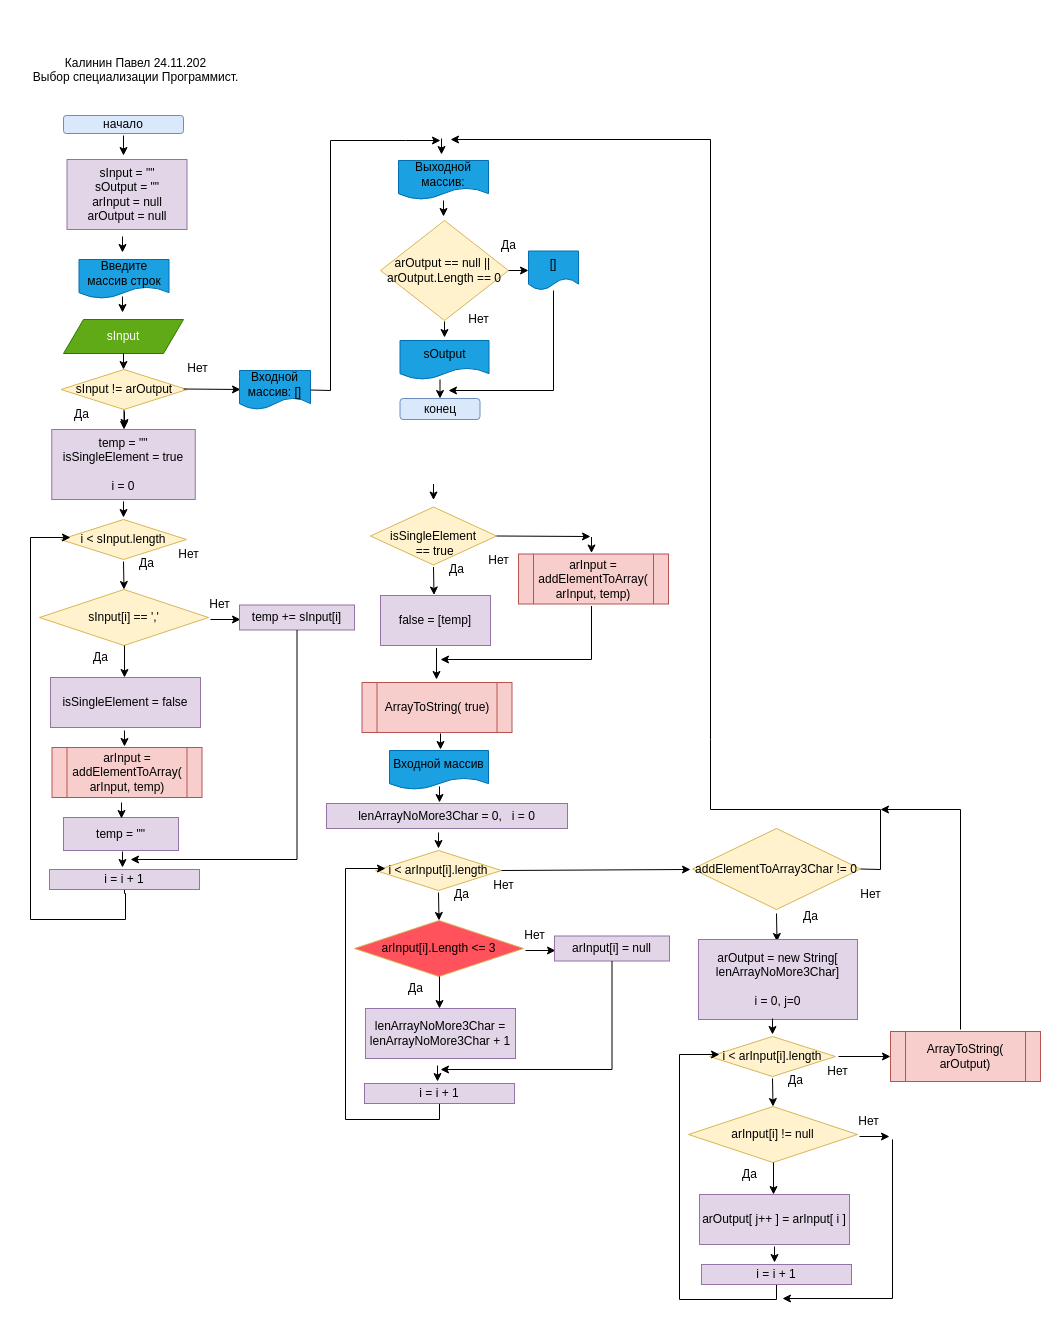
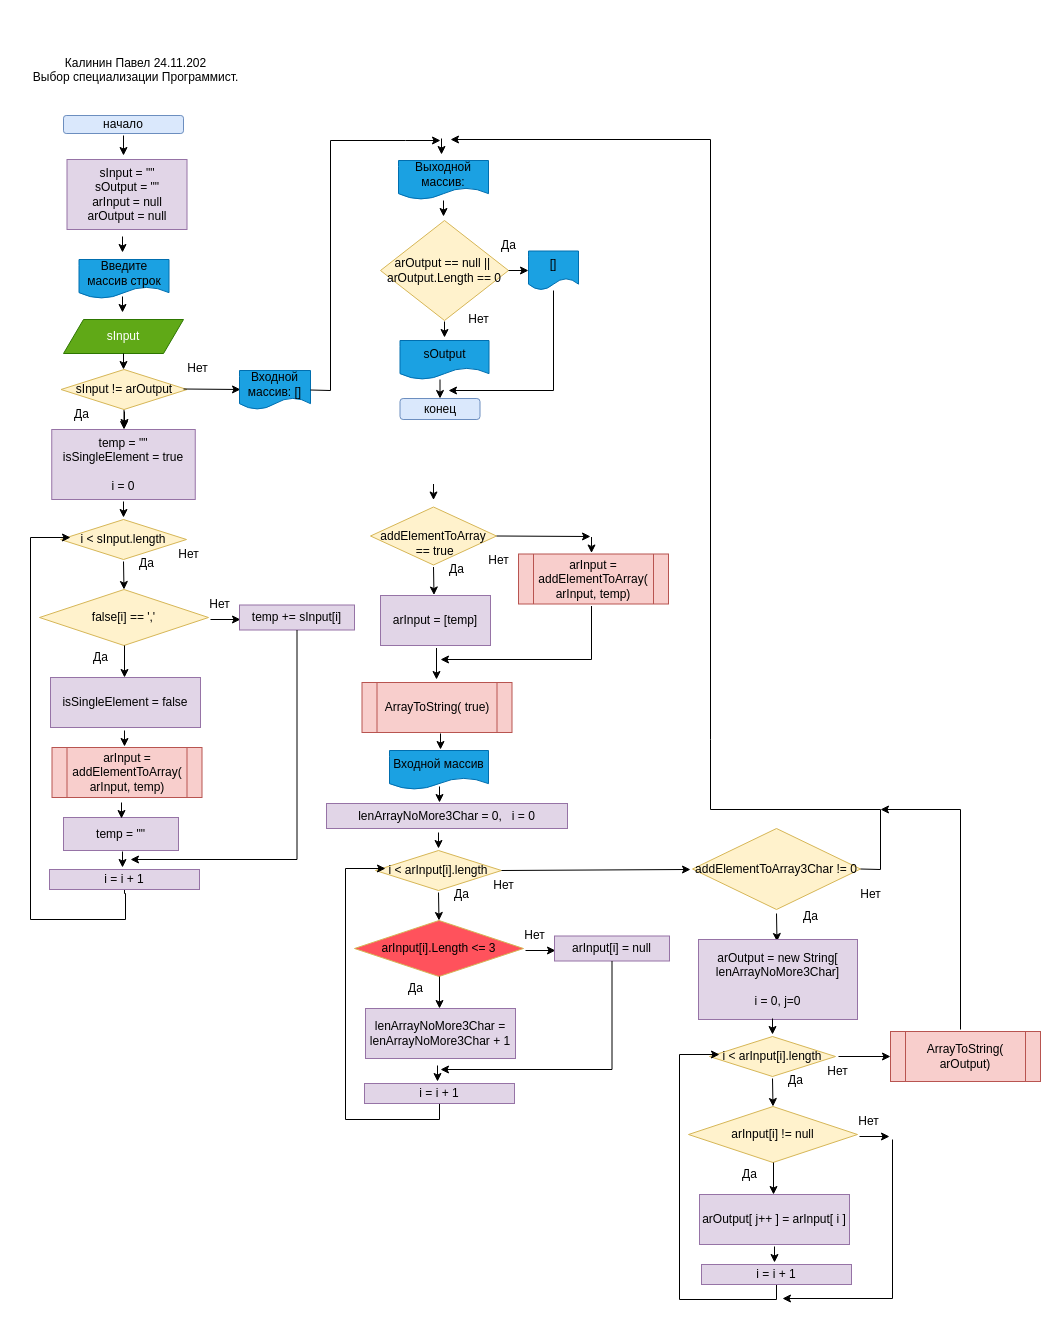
node "isSingleElement == true": label "isSingleElement == true" -> "addElementToArray == true"
node "sInput[i] == ','": label "sInput[i] == ','" -> "false[i] == ','"
node "false = [temp]": label "false = [temp]" -> "arInput = [temp]"
